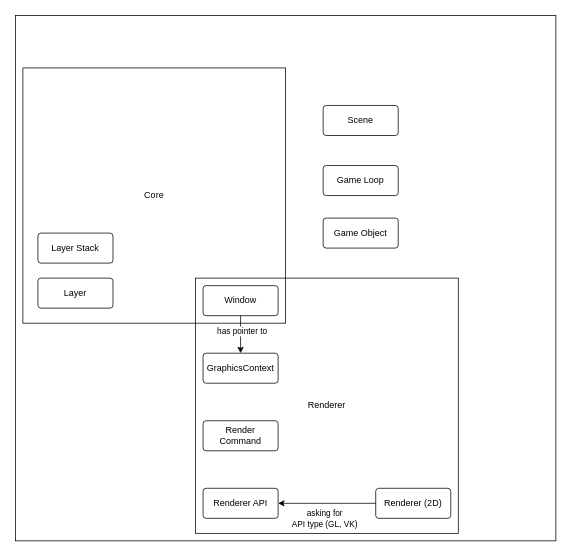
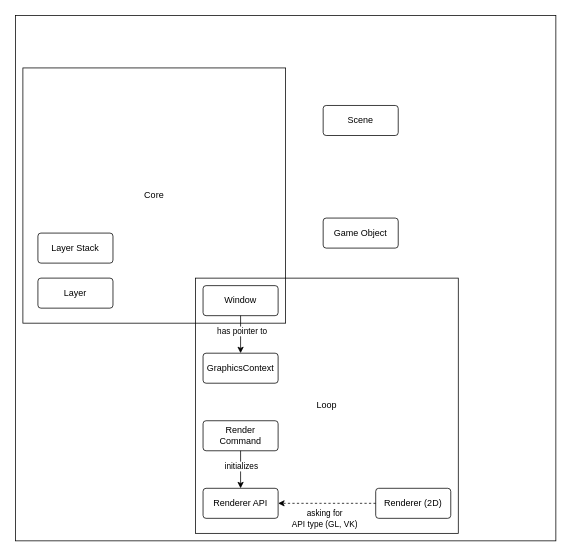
node "Game Loop": removed
node "Renderer": label "Renderer" -> "Loop"
edge "Render Command" -> "Renderer API": added, label "initializes"
edge "Renderer (2D)" -> "Renderer API": style solid -> dashed
